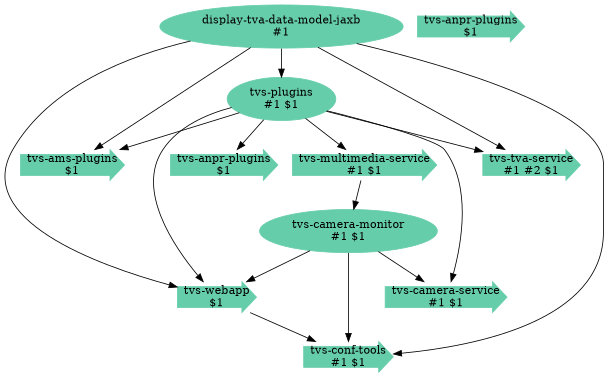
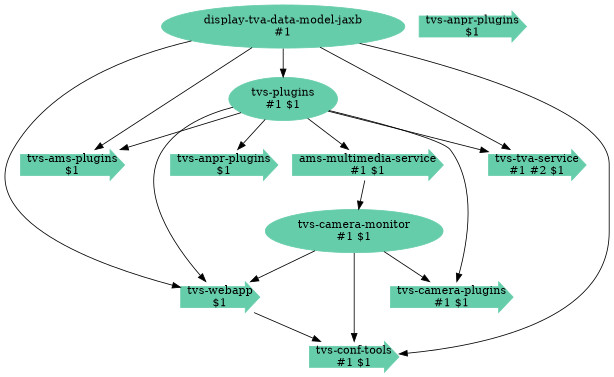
node "tvs-multimedia-service #1 $1": label "tvs-multimedia-service #1 $1" -> "ams-multimedia-service #1 $1"
node "tvs-camera-service #1 $1": label "tvs-camera-service #1 $1" -> "tvs-camera-plugins #1 $1"
